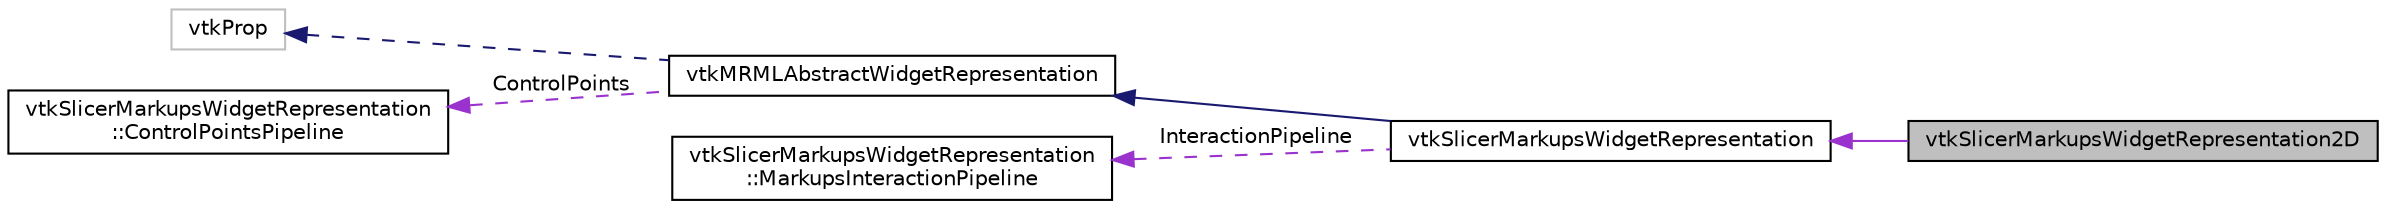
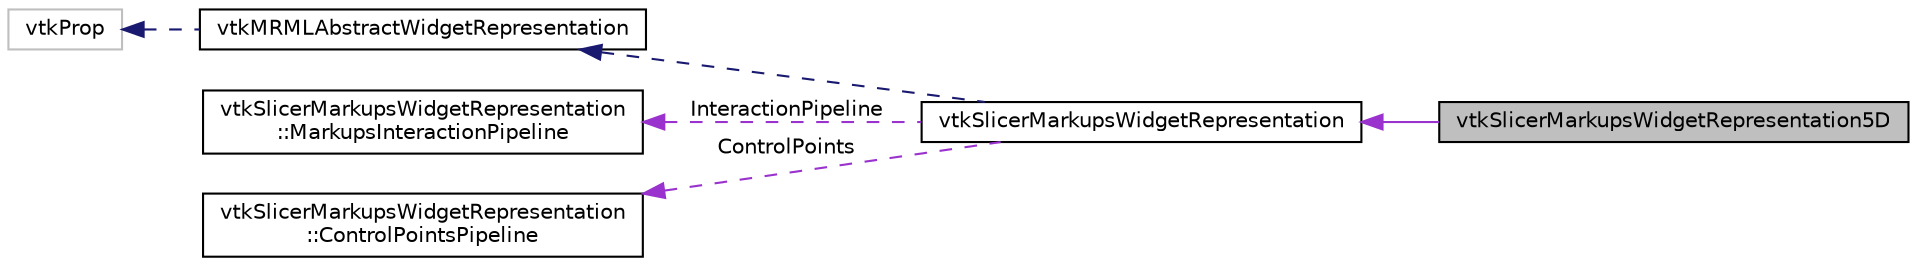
edge "vtkMRMLAbstractWidgetRepresentation" -> "vtkSlicerMarkupsWidgetRepresentation ::ControlPointsPipeline": now "vtkSlicerMarkupsWidgetRepresentation" -> "vtkSlicerMarkupsWidgetRepresentation ::ControlPointsPipeline"
edge "vtkSlicerMarkupsWidgetRepresentation" -> "vtkMRMLAbstractWidgetRepresentation": style solid -> dashed
node "vtkSlicerMarkupsWidgetRepresentation2D": label "vtkSlicerMarkupsWidgetRepresentation2D" -> "vtkSlicerMarkupsWidgetRepresentation5D"
